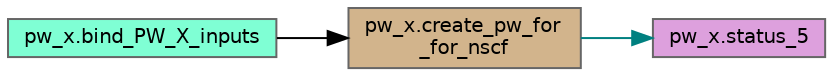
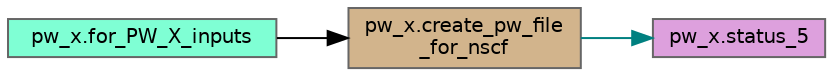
node "pw_x.bind_PW_X_inputs": label "pw_x.bind_PW_X_inputs" -> "pw_x.for_PW_X_inputs"
node "pw_x.create_pw_for _for_nscf": label "pw_x.create_pw_for _for_nscf" -> "pw_x.create_pw_file _for_nscf"
